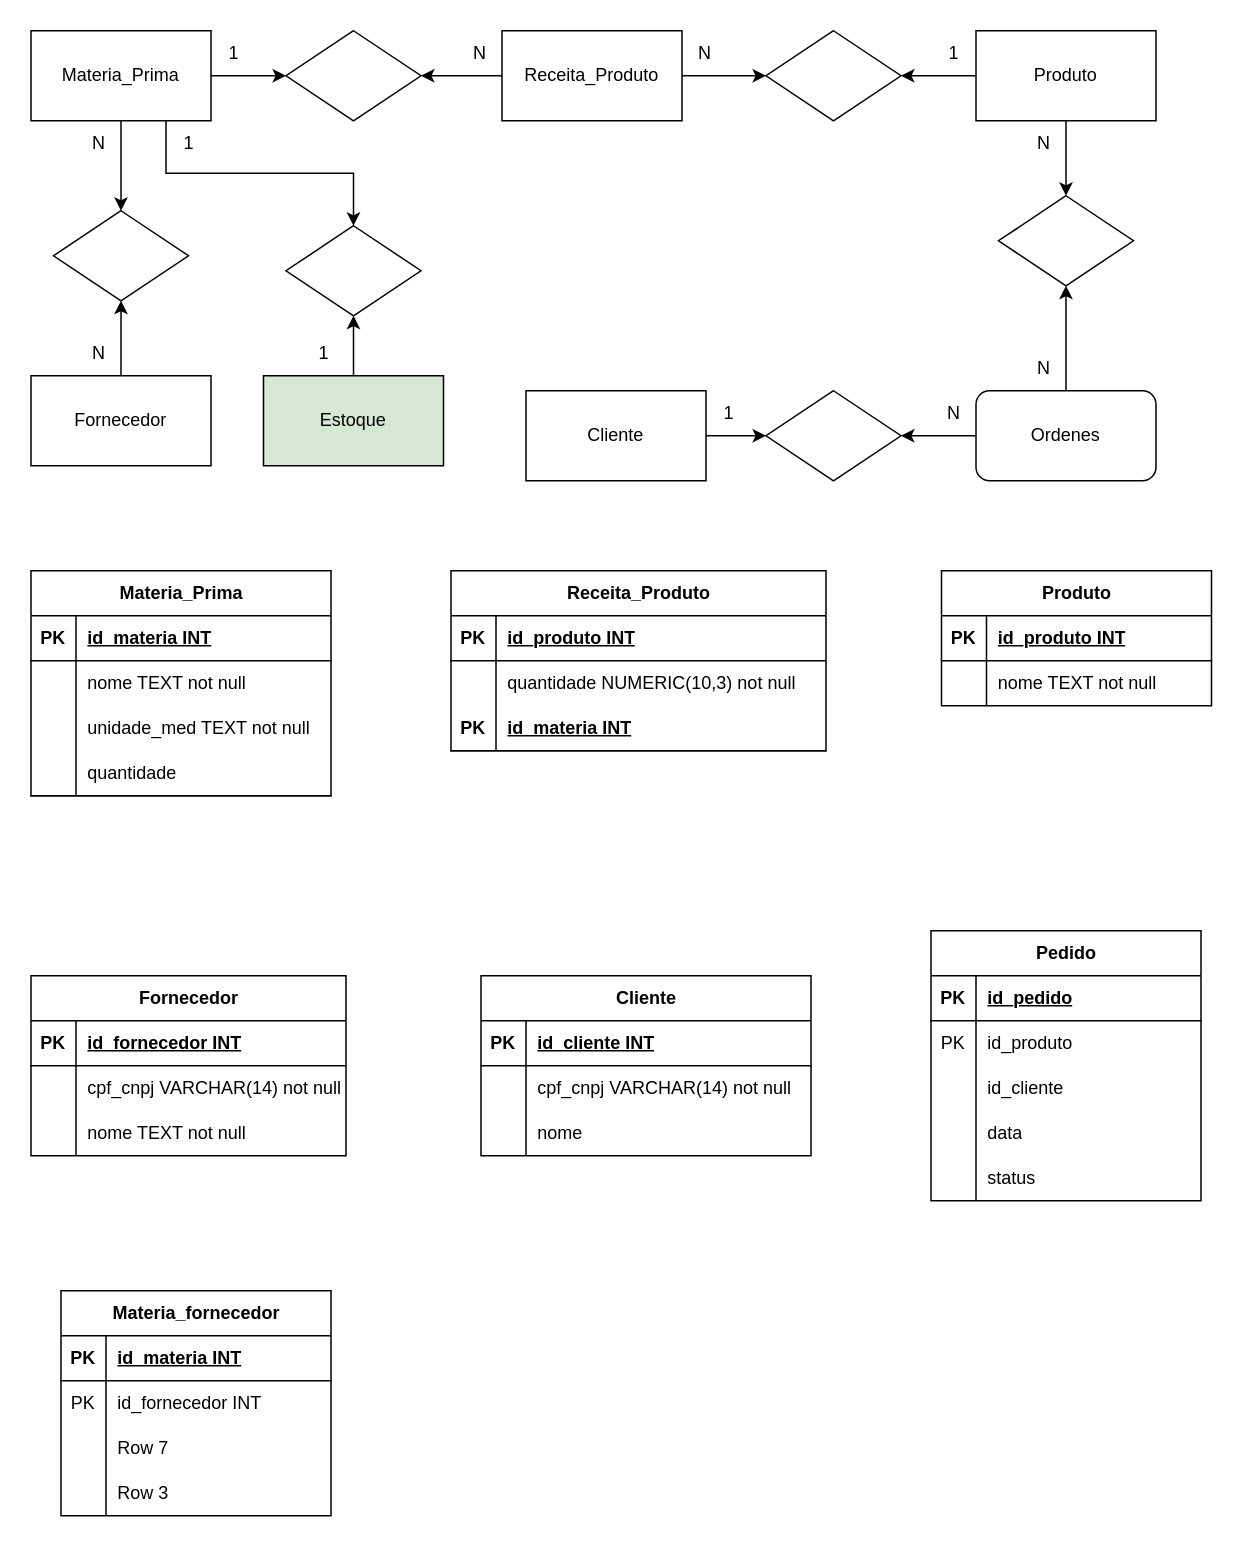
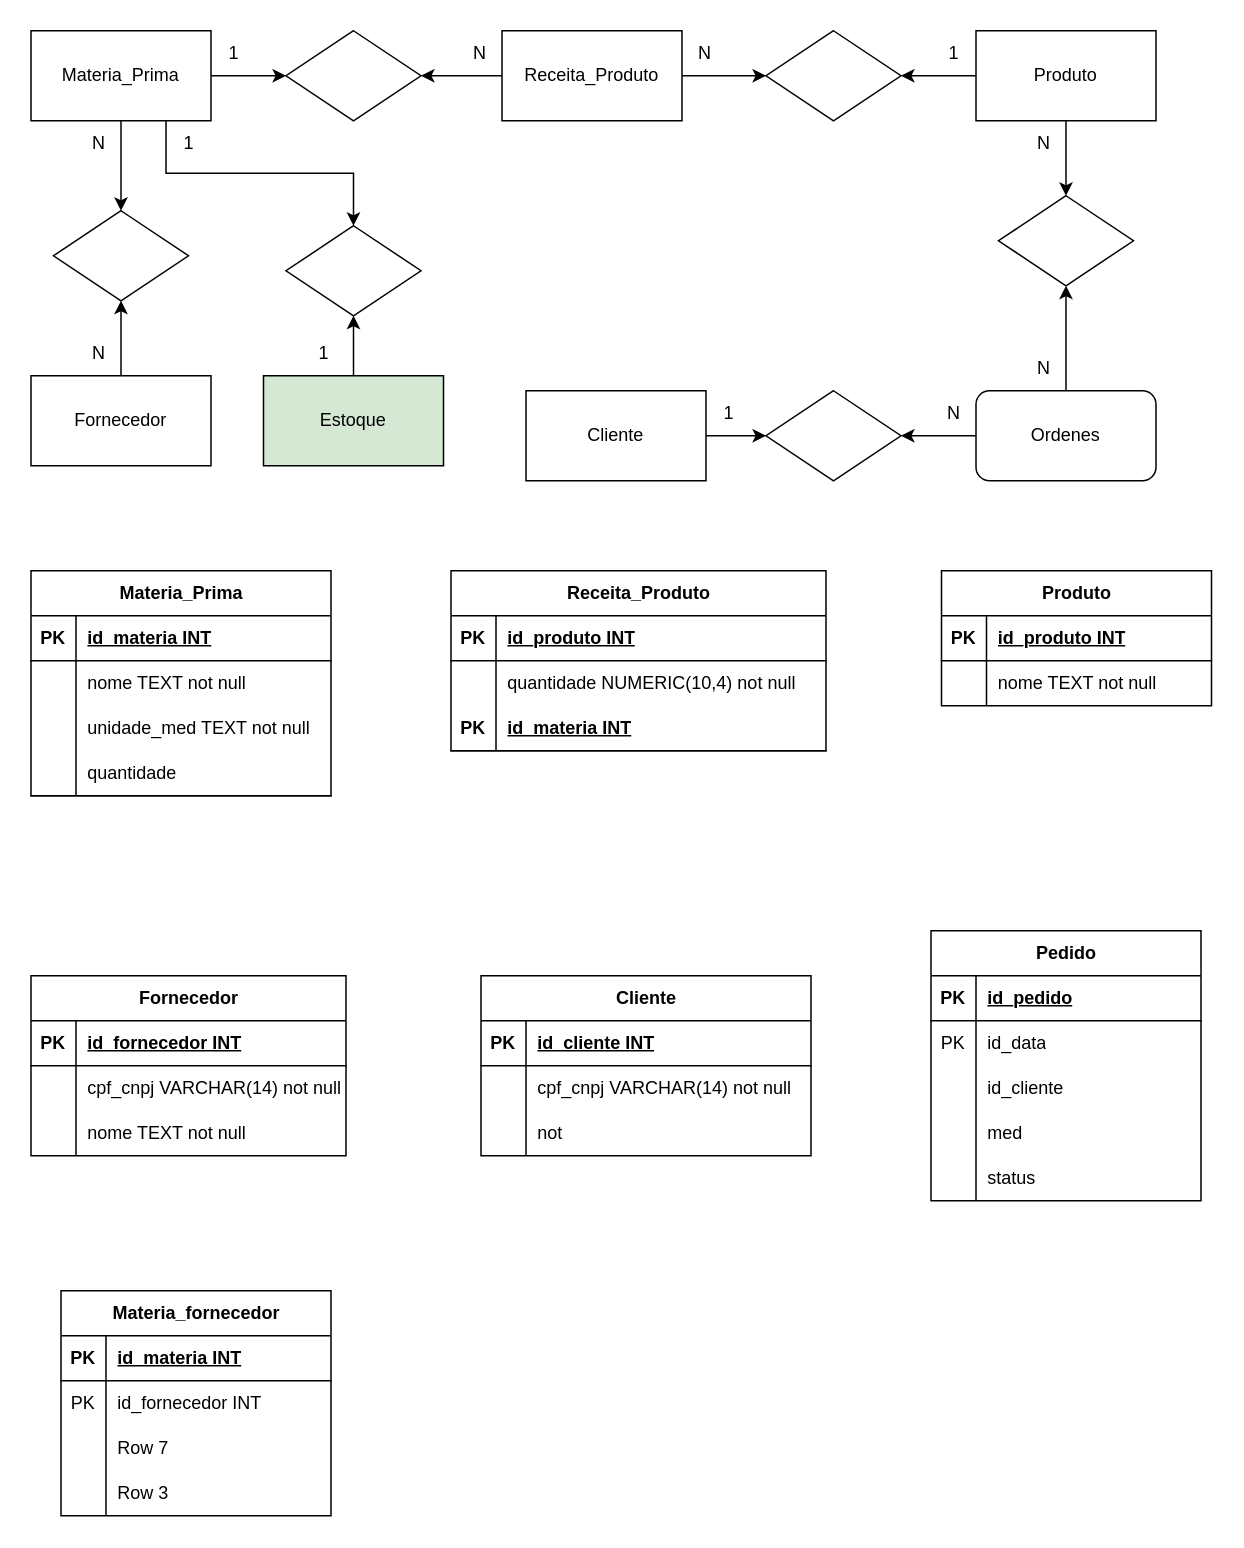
node "quantidade NUMERIC(10,3) not null": label "quantidade NUMERIC(10,3) not null" -> "quantidade NUMERIC(10,4) not null"
node "id_produto": label "id_produto" -> "id_data"
node "nome": label "nome" -> "not"
node "data": label "data" -> "med"
